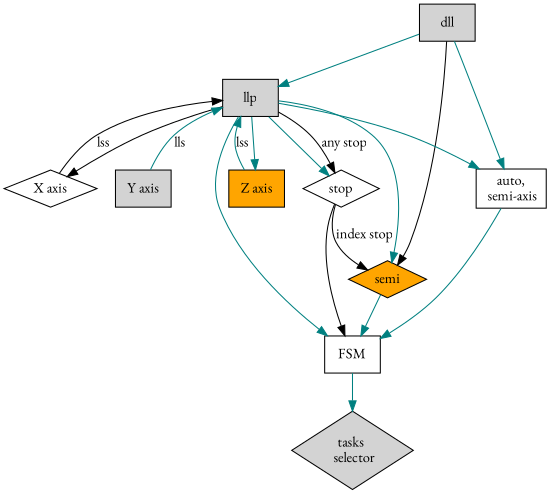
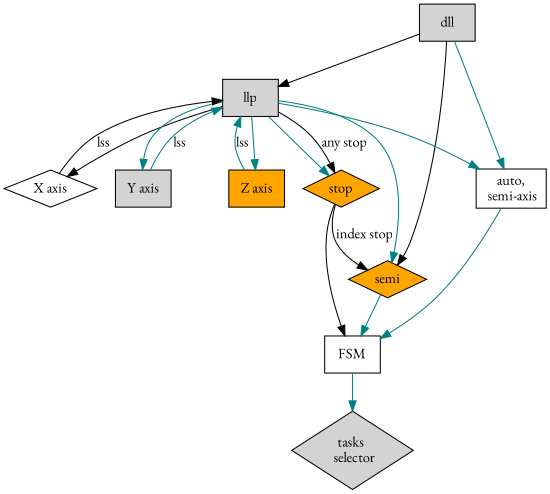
edge "dll" -> "llp": color teal -> black
edge "Y axis" -> "llp": label "lls" -> "lss"
node "stop": fillcolor white -> orange
edge "llp" -> "FSM": now "llp" -> "Y axis"
